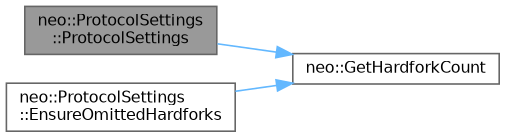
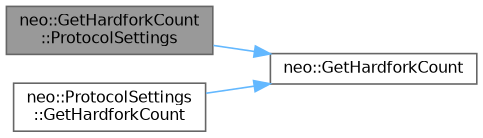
node "neo::ProtocolSettings ::ProtocolSettings": label "neo::ProtocolSettings ::ProtocolSettings" -> "neo::GetHardforkCount ::ProtocolSettings"
node "neo::ProtocolSettings ::EnsureOmittedHardforks": label "neo::ProtocolSettings ::EnsureOmittedHardforks" -> "neo::ProtocolSettings ::GetHardforkCount"
